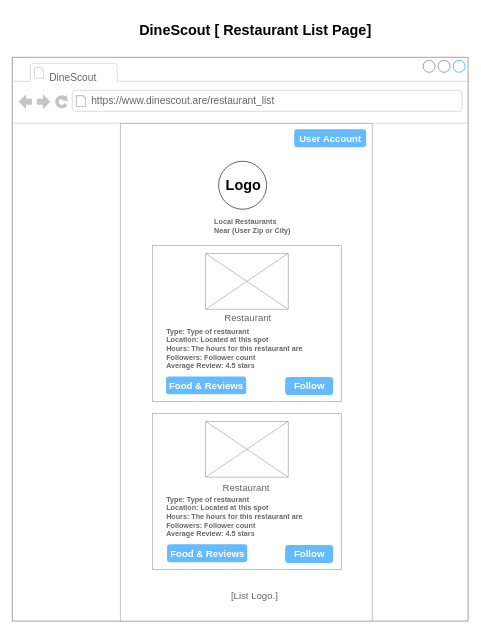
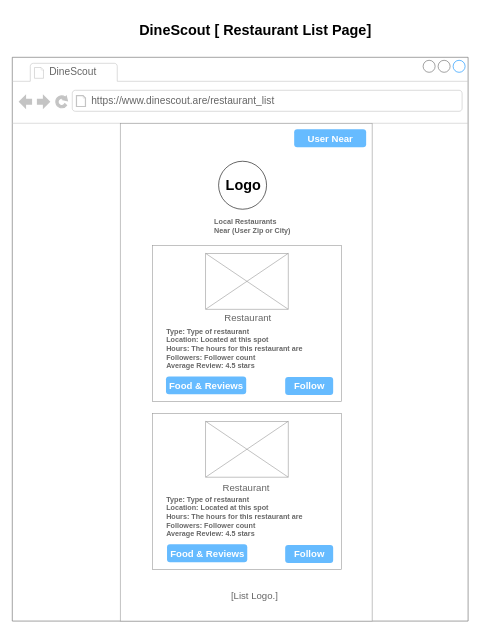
node "DineScout": moved (81, 78) -> (81, 72)
node "User Account": label "User Account" -> "User Near"
